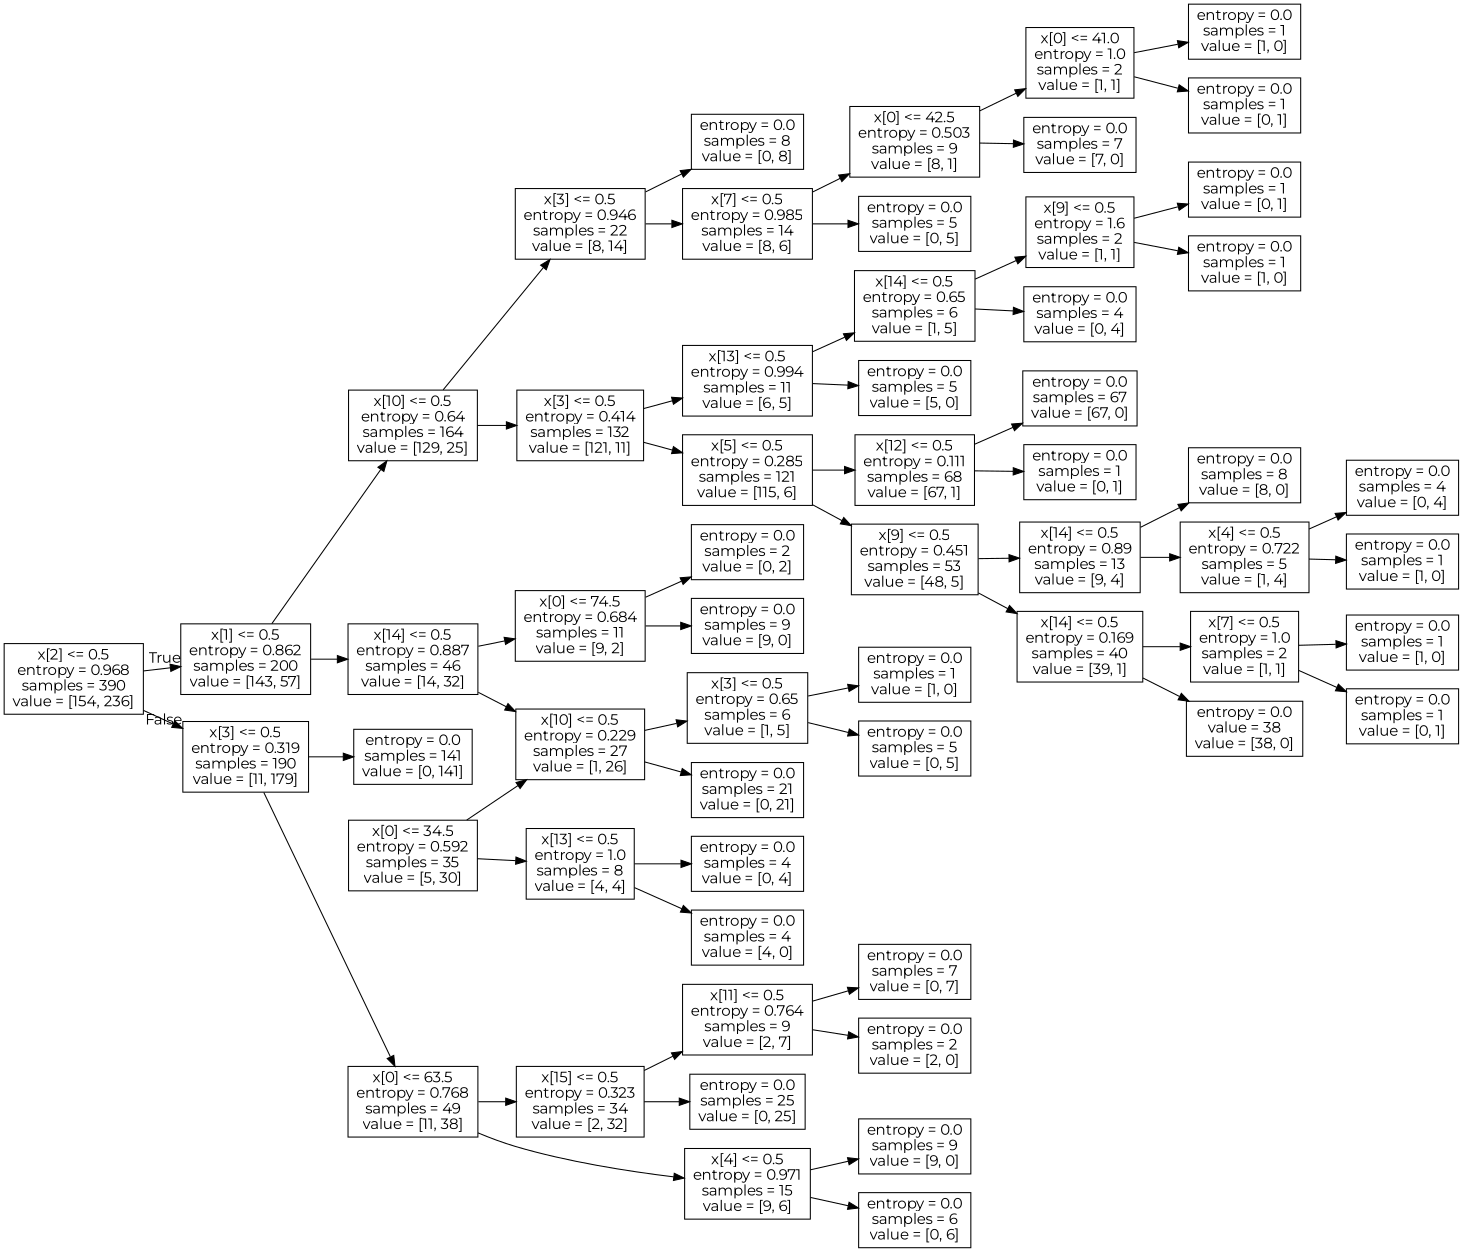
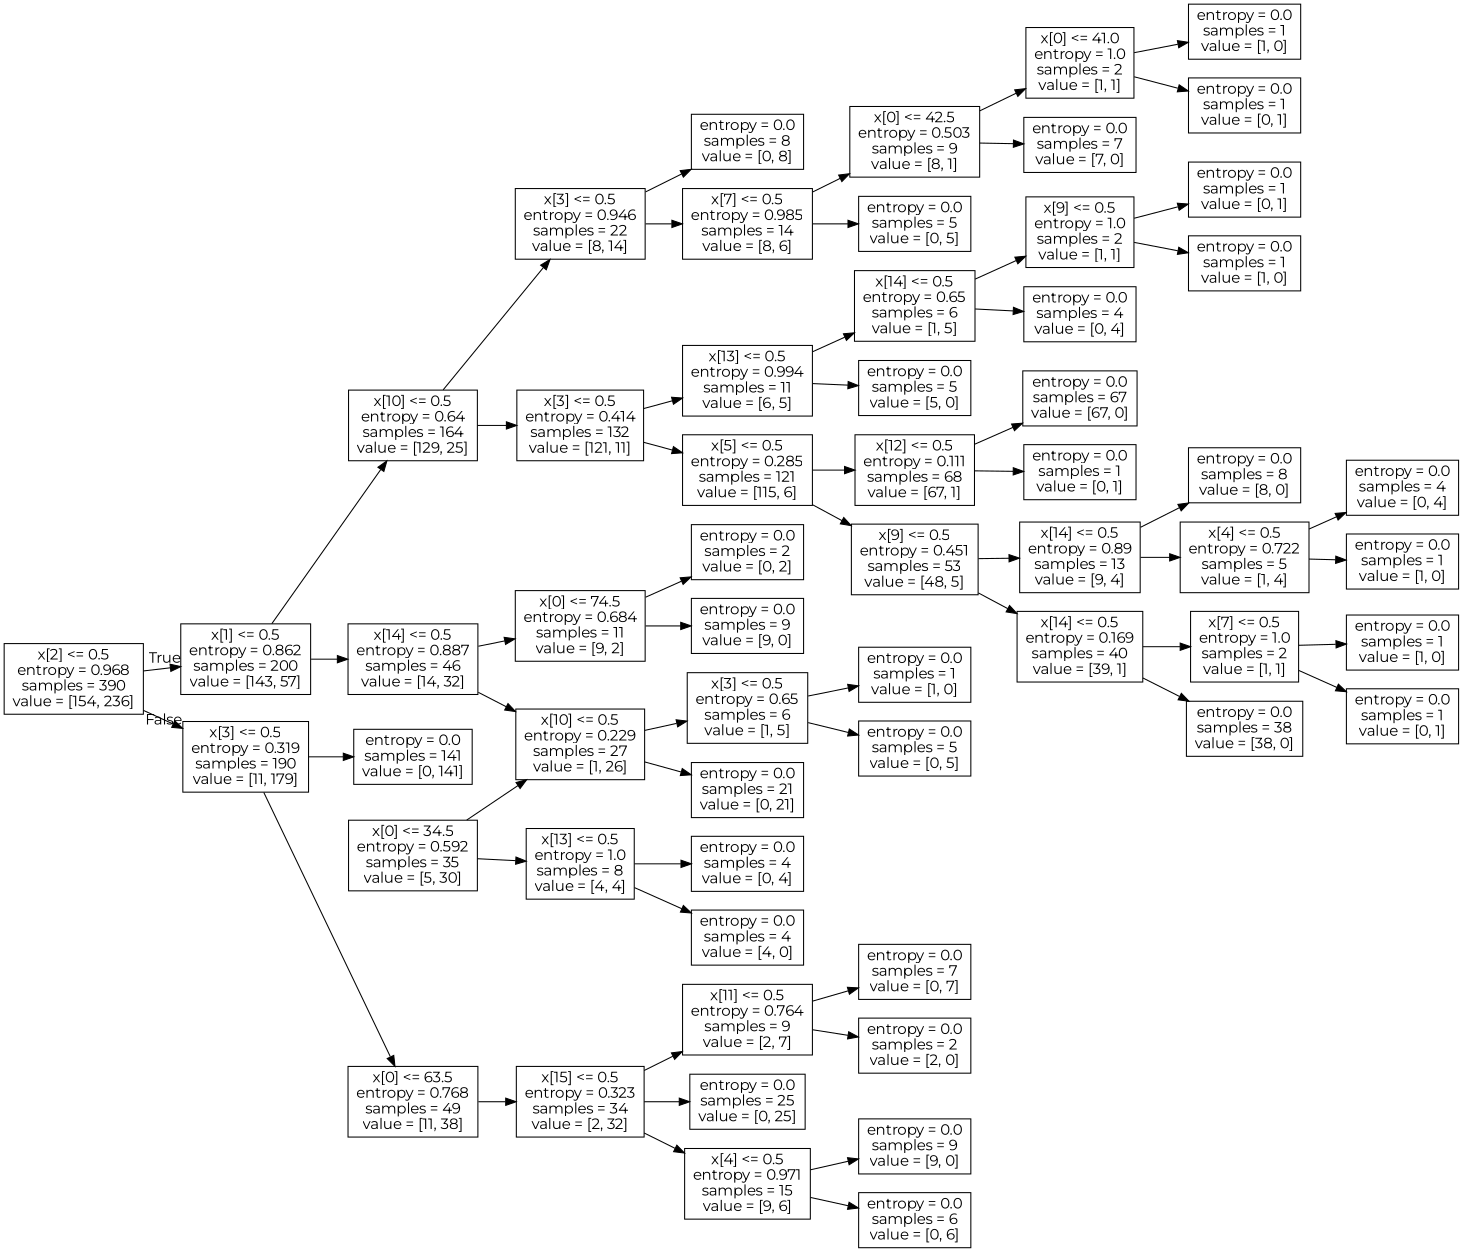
node "x[9] <= 0.5 entropy = 1.6 samples = 2 value = [1, 1]": label "x[9] <= 0.5 entropy = 1.6 samples = 2 value = [1, 1]" -> "x[9] <= 0.5 entropy = 1.0 samples = 2 value = [1, 1]"
node "entropy = 0.0 value = 38 value = [38, 0]": label "entropy = 0.0 value = 38 value = [38, 0]" -> "entropy = 0.0 samples = 38 value = [38, 0]"
edge "x[0] <= 63.5 entropy = 0.768 samples = 49 value = [11, 38]" -> "x[4] <= 0.5 entropy = 0.971 samples = 15 value = [9, 6]": now "x[15] <= 0.5 entropy = 0.323 samples = 34 value = [2, 32]" -> "x[4] <= 0.5 entropy = 0.971 samples = 15 value = [9, 6]"
